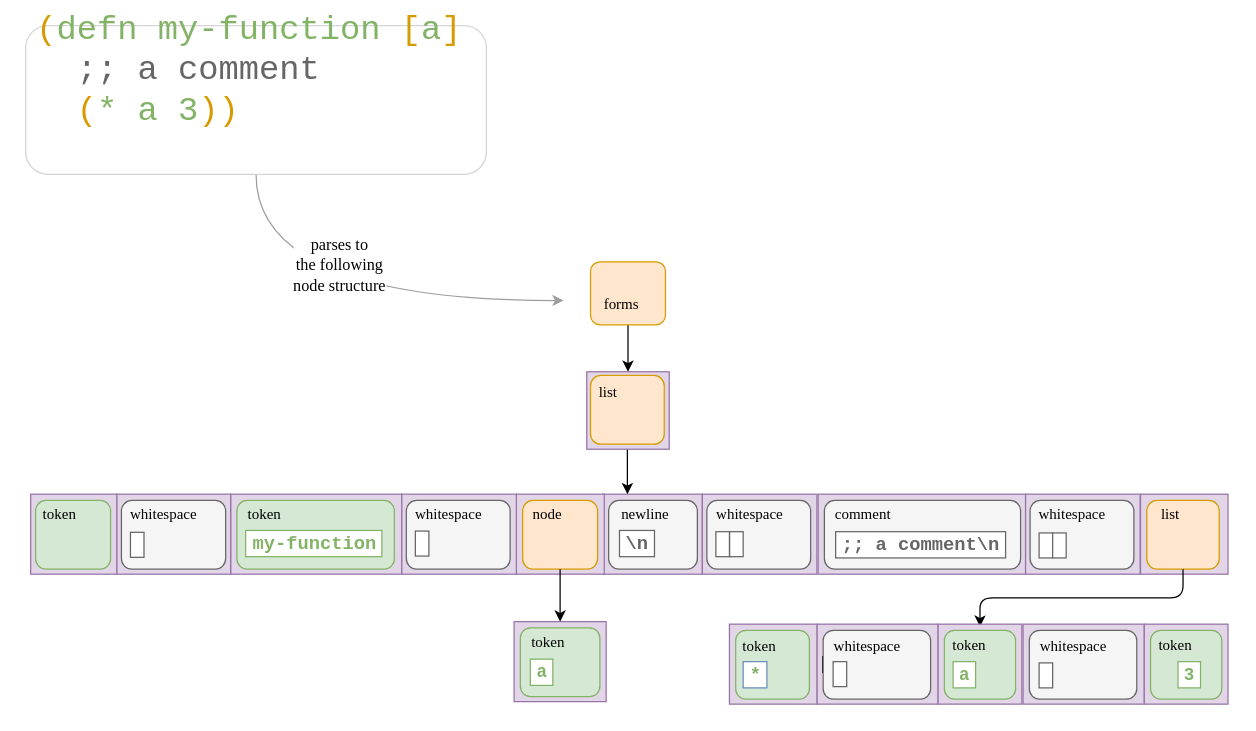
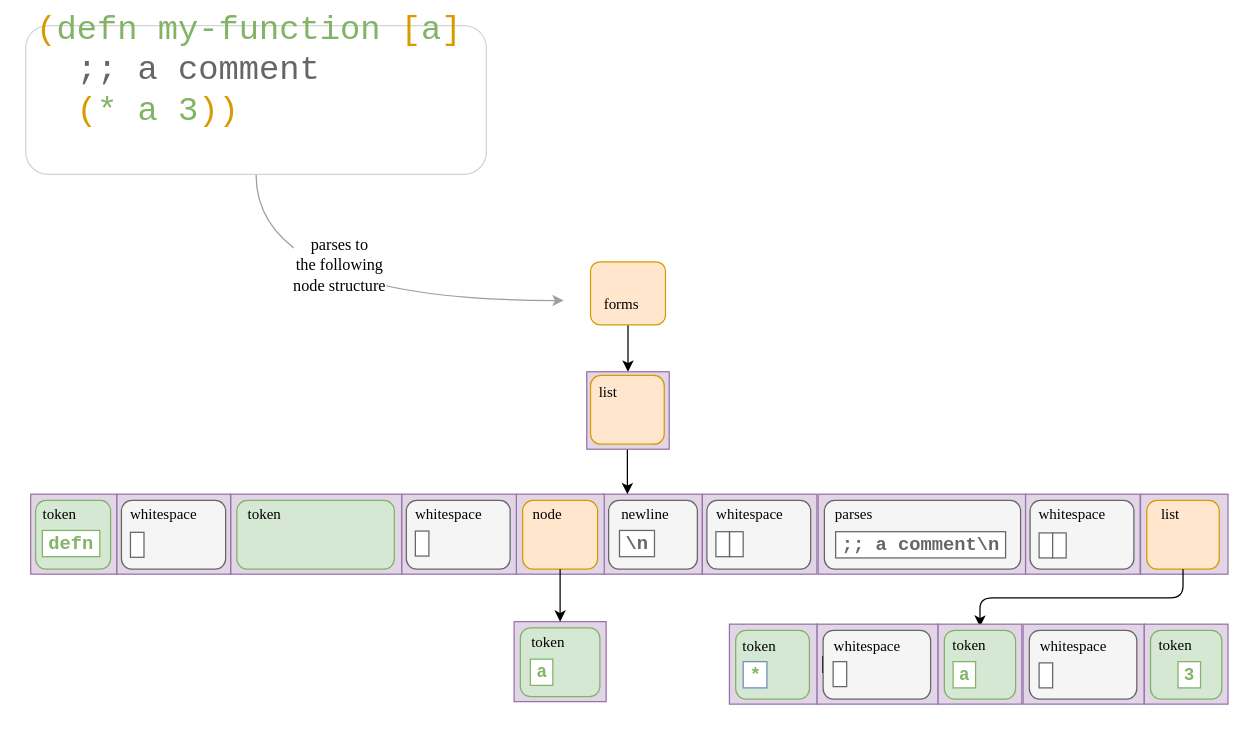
node "comment": label "comment" -> "parses"
node "defn": added
node "my-function": removed
